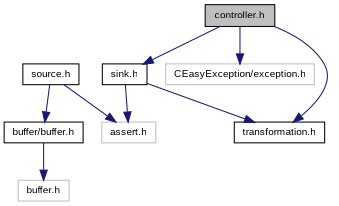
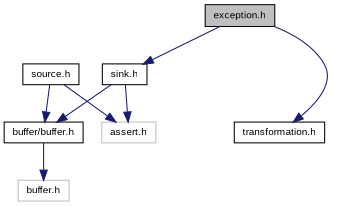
node "controller.h": label "controller.h" -> "exception.h"
node "CEasyException/exception.h": removed
edge "sink.h" -> "transformation.h": now "sink.h" -> "buffer/buffer.h"
